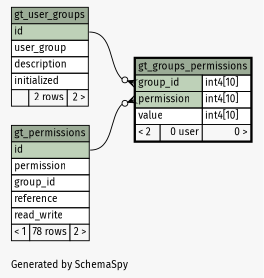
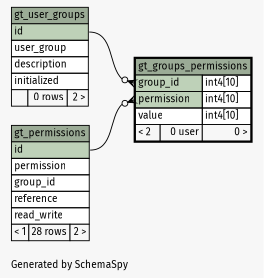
node "gt_user_groups": text "2 rows" -> "0 rows"
node "gt_permissions": text "78 rows" -> "28 rows"
